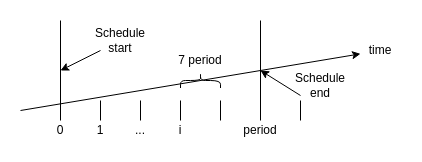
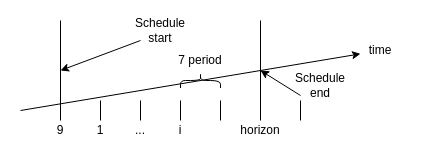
node "Schedule start": moved (121, 41) -> (161, 31)
node "0": label "0" -> "9"
node "period": label "period" -> "horizon"
